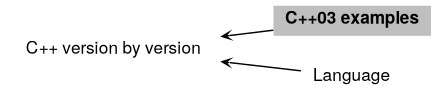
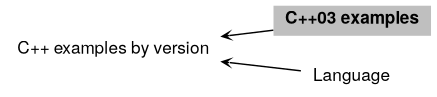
node "C++ version by version": label "C++ version by version" -> "C++ examples by version"
